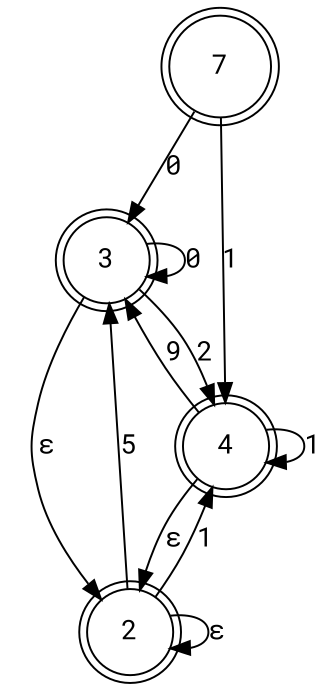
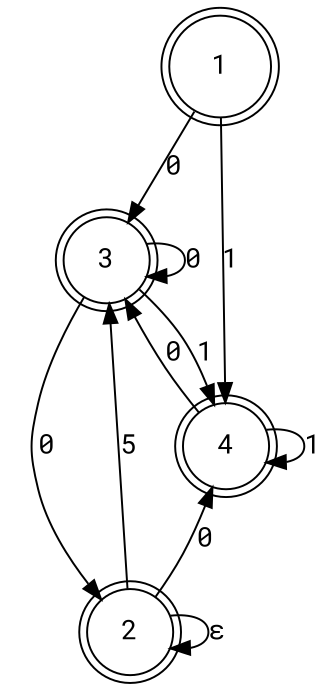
node "7": label "7" -> "1"
edge "4" -> "3": label "9" -> "0"
edge "3" -> "4": label "2" -> "1"
edge "3" -> "2": label "ε" -> "0"
edge "4" -> "2": removed, label "ε"
edge "2" -> "4": label "1" -> "0"
